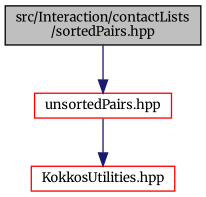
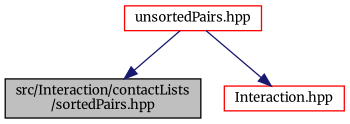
edge "src/Interaction/contactLists /sortedPairs.hpp" -> "unsortedPairs.hpp": reversed
node "KokkosUtilities.hpp": label "KokkosUtilities.hpp" -> "Interaction.hpp"
